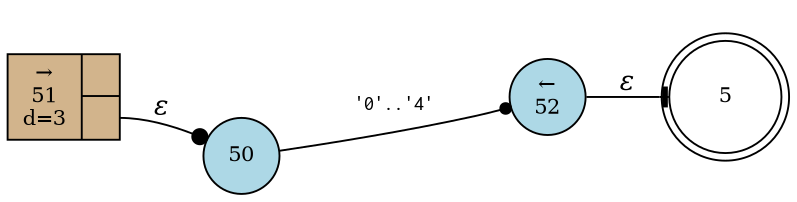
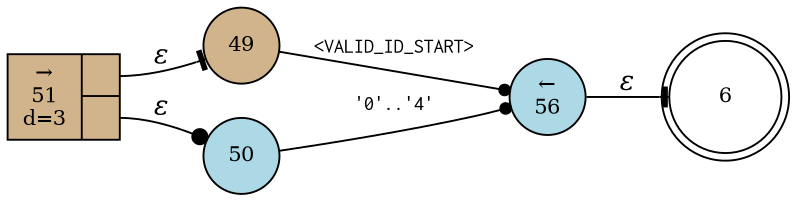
node "49": added
node "← 52": label "← 52" -> "← 56"
node "5": label "5" -> "6"
